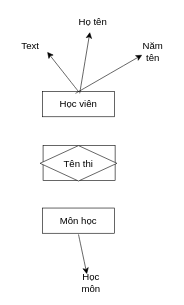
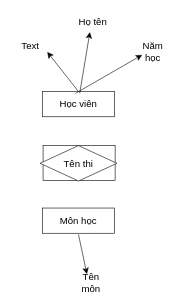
node "Năm tên": label "Năm tên" -> "Năm học"
node "Học môn": label "Học môn" -> "Tên môn"
